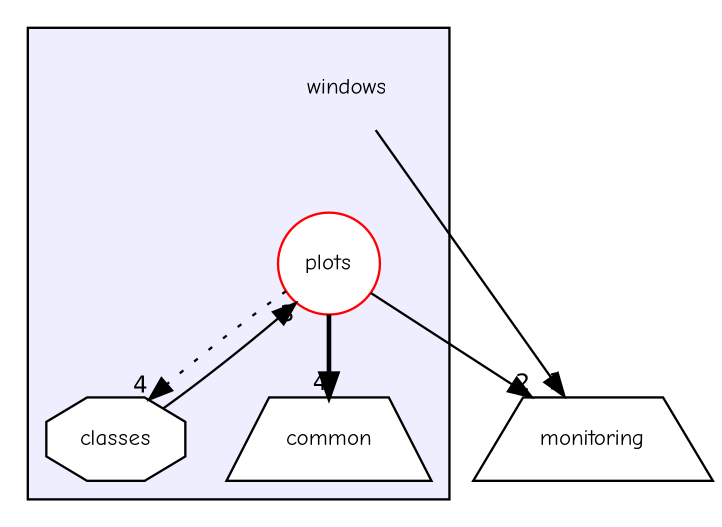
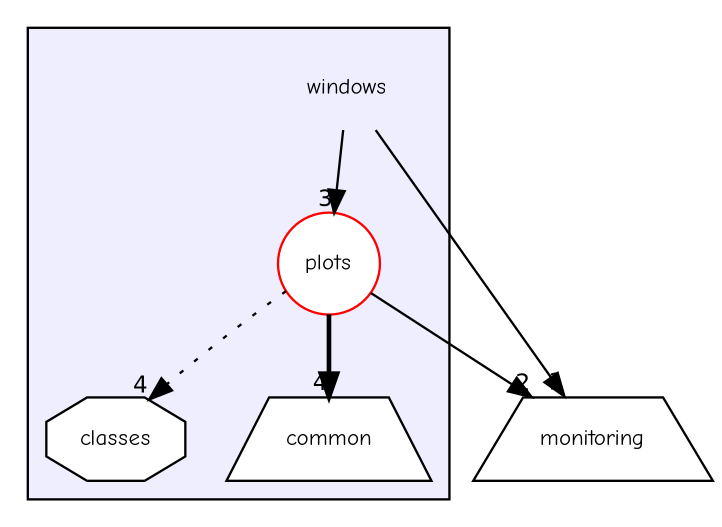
edge "classes" -> "plots": now "windows" -> "plots"
